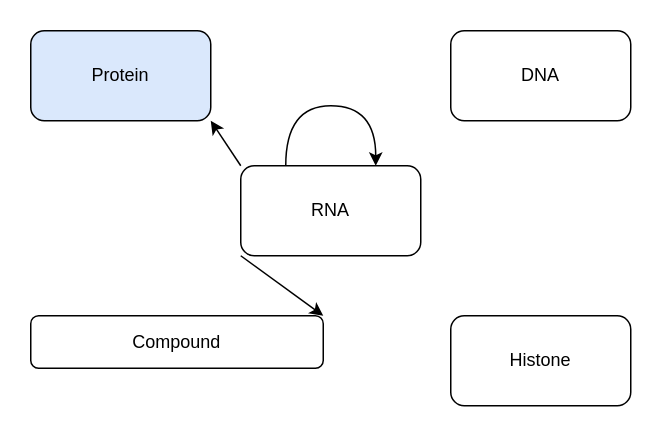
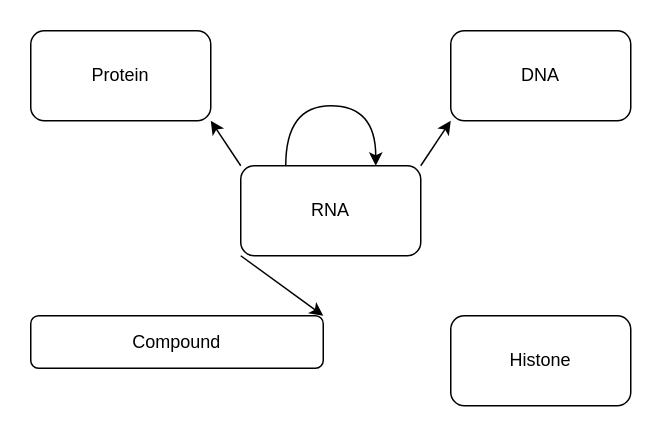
node "Protein": fillcolor #dae8fc -> #ffffff
edge "RNA" -> "DNA": added
